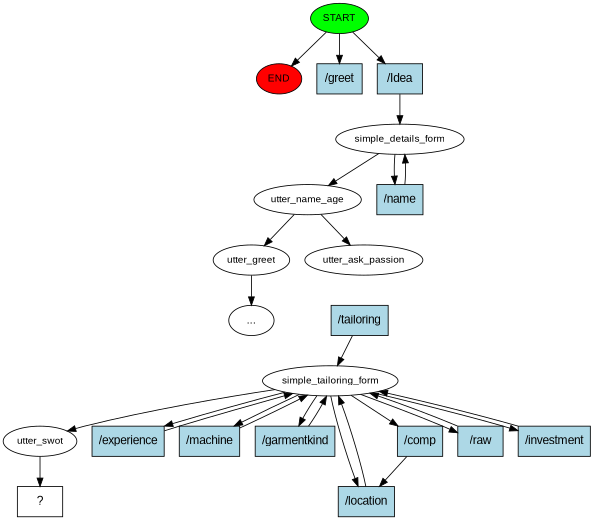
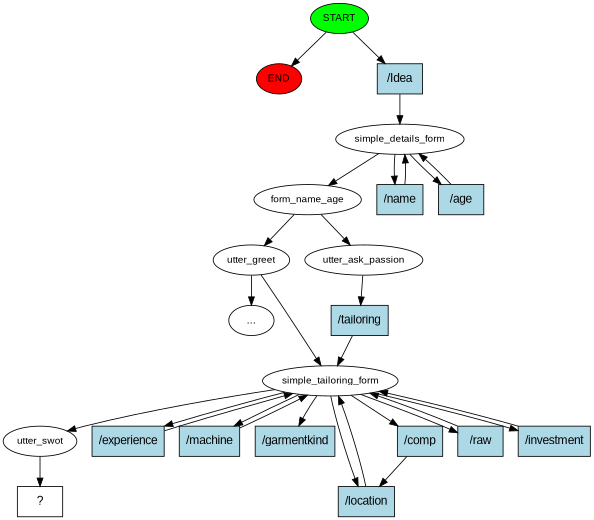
node "/greet": removed
node "utter_name_age": label "utter_name_age" -> "form_name_age"
node "/age": added
edge "utter_ask_passion" -> "/tailoring": added
edge "/garmentkind" -> "simple_tailoring_form": now "utter_greet" -> "simple_tailoring_form"
